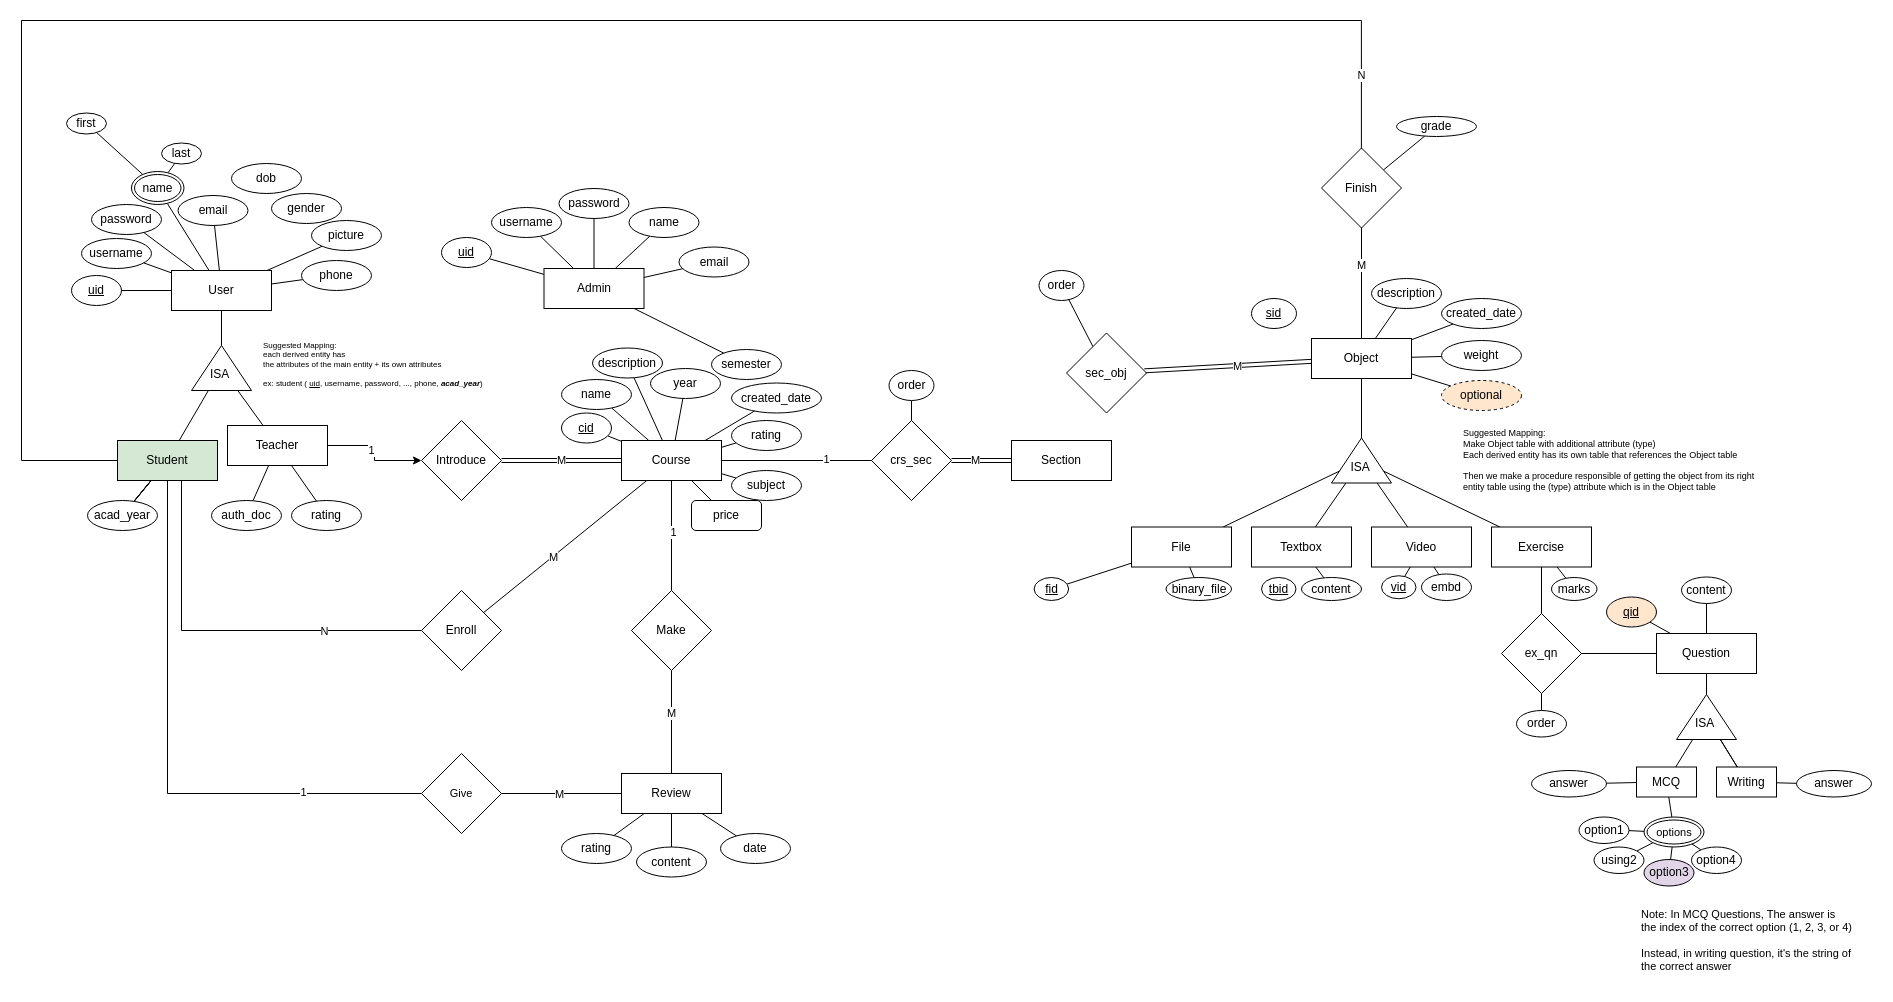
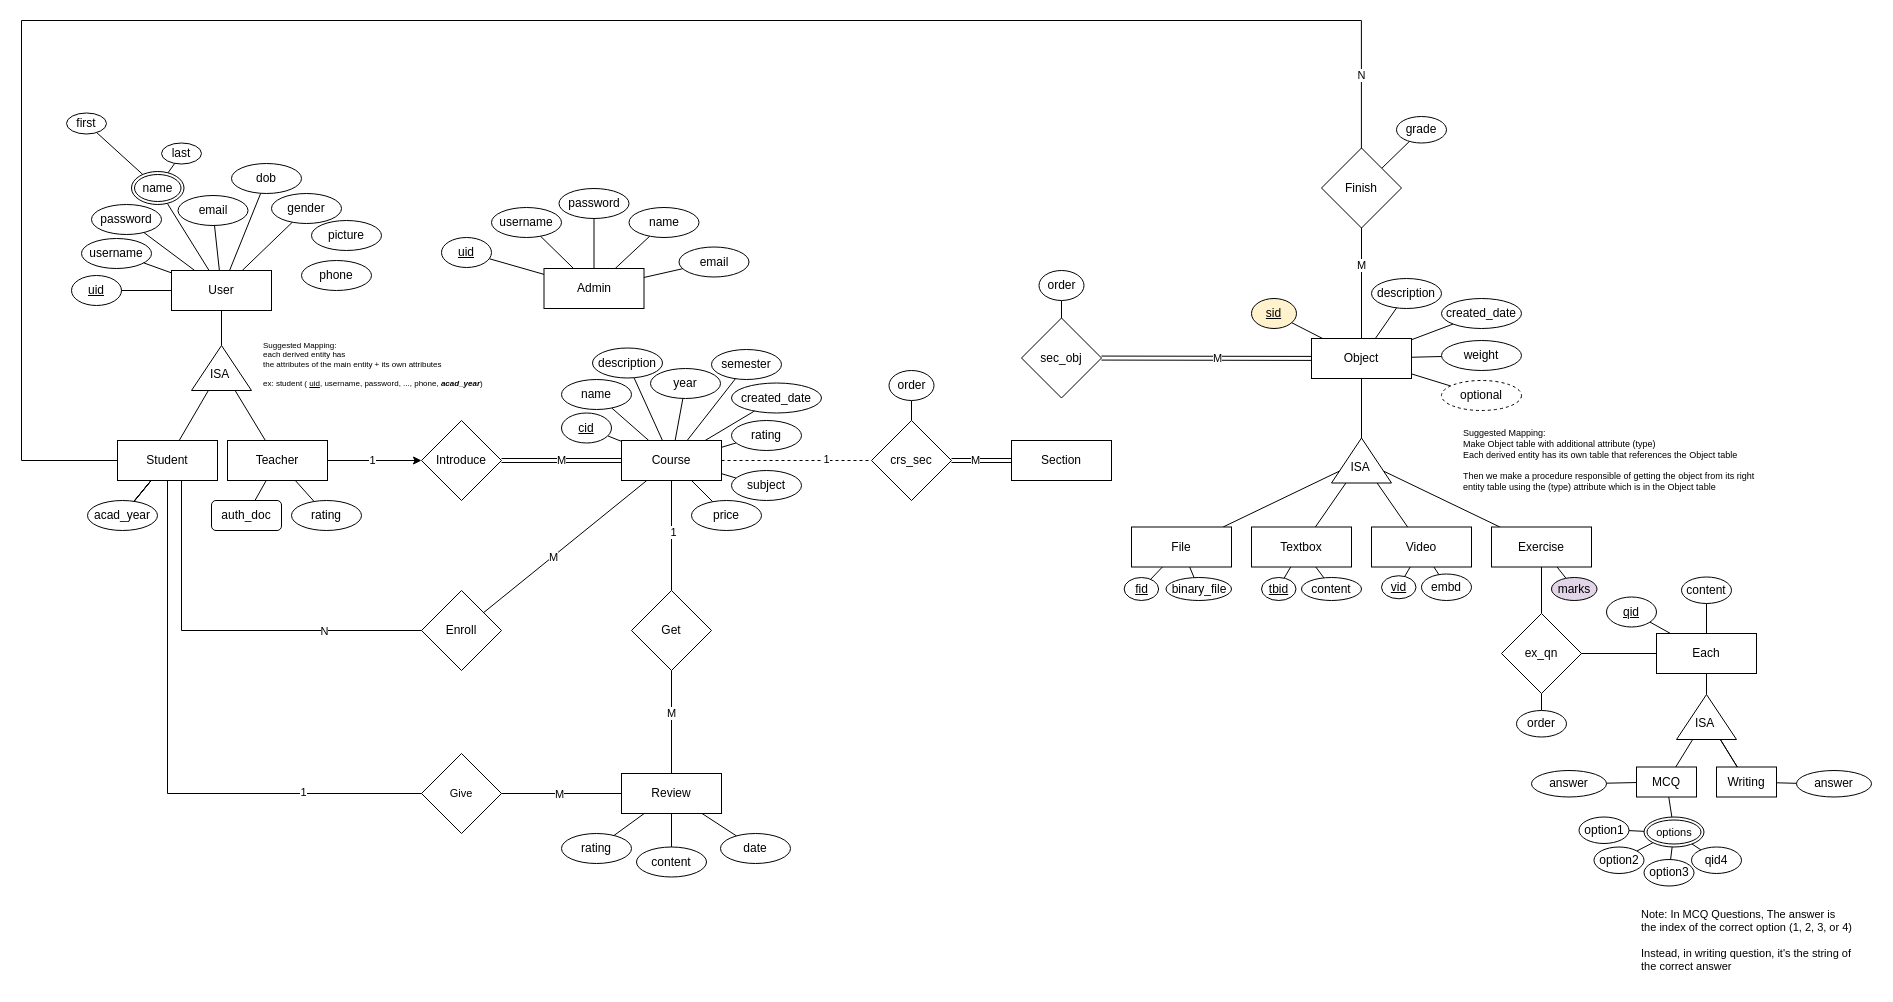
node "grade": size 80x20 -> 50x27
edge "dob" -- "User": added
edge "gender" -- "User": added
edge "picture" -- "User": removed
edge "phone" -- "User": removed
node "sid": fillcolor #ffffff -> #fff2cc
edge "Admin" -- "semester": now "Course" -- "semester"
edge "sid" -- "Object": added
node "sec_obj": moved (1107, 373) -> (1062, 358)
node "optional": fillcolor #ffe6cc -> #ffffff
node "Teacher": moved (278, 446) -> (278, 461)
node "Student": fillcolor #d5e8d4 -> #ffffff
edge "Course" -- "crs_sec": style solid -> dashed
node "auth_doc": shape ellipse -> rounded rectangle
node "price": shape rounded rectangle -> ellipse
edge "Textbox" -- "tbid": added
node "fid": moved (1051, 589) -> (1141, 589)
node "marks": fillcolor #ffffff -> #e1d5e7
node "qid": fillcolor #ffe6cc -> #ffffff
node "Make": label "Make" -> "Get"
node "Question": label "Question" -> "Each"
node "using2": label "using2" -> "option2"
node "option4": label "option4" -> "qid4"
node "option3": fillcolor #e1d5e7 -> #ffffff
